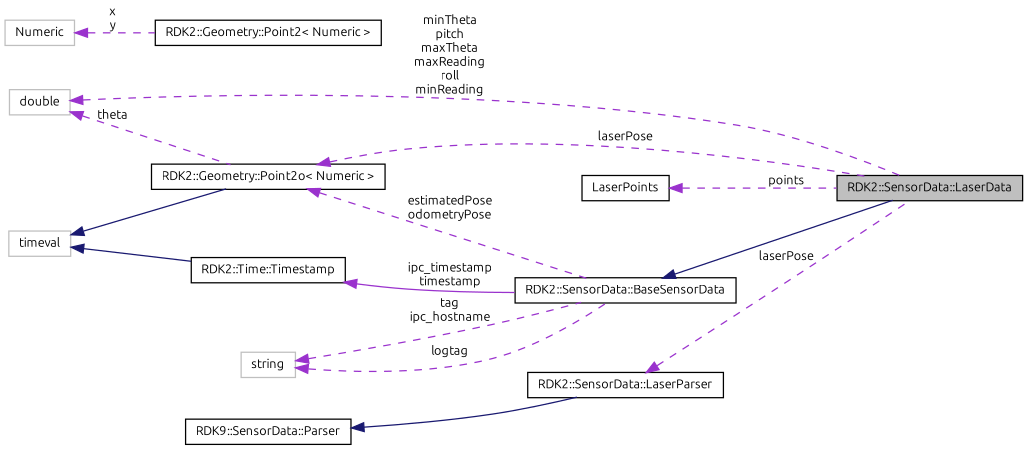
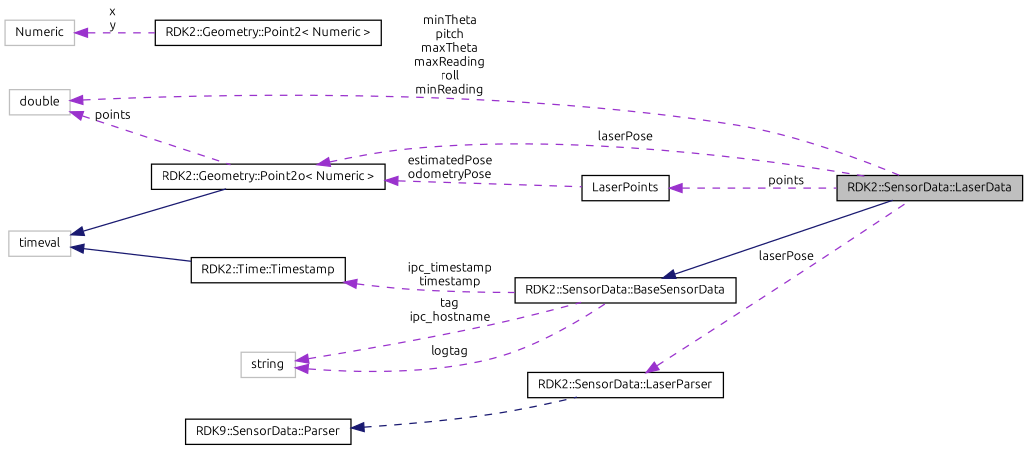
edge "RDK2::Geometry::Point2o< Numeric >" -> "double": label "theta" -> "points"
edge "RDK2::SensorData::BaseSensorData" -> "RDK2::Geometry::Point2o< Numeric >": now "LaserPoints" -> "RDK2::Geometry::Point2o< Numeric >"
edge "RDK2::SensorData::BaseSensorData" -> "RDK2::Time::Timestamp": style solid -> dashed
edge "RDK2::SensorData::LaserParser" -> "RDK9::SensorData::Parser": style solid -> dashed
